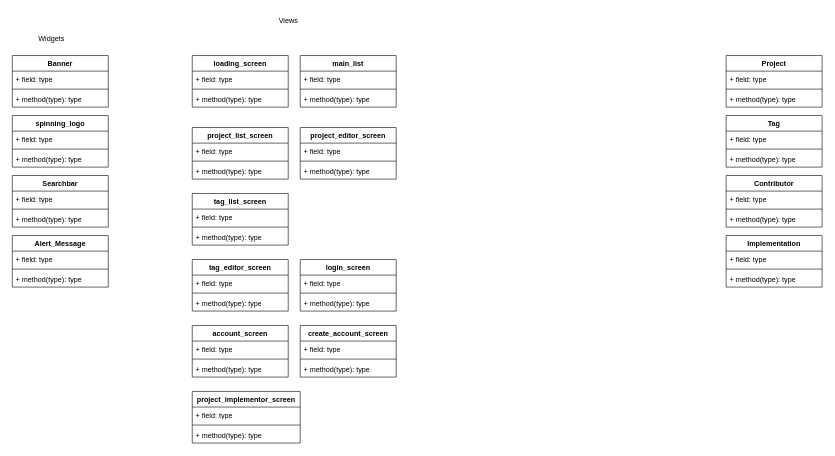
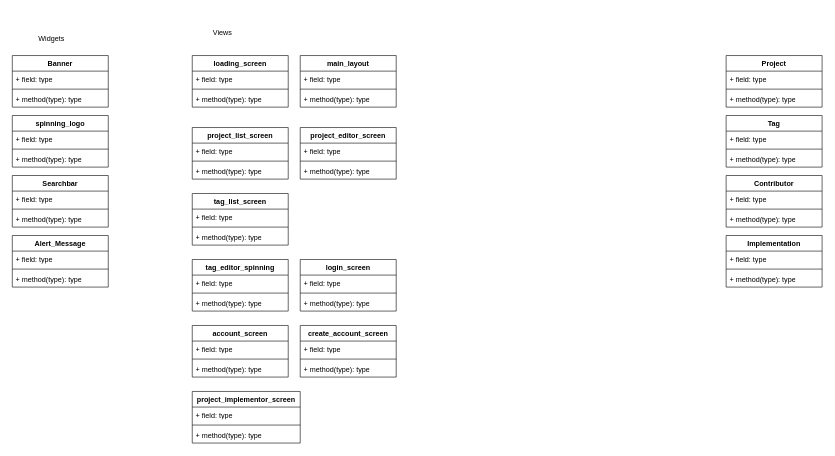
node "Views": moved (288, 21) -> (222, 33)
node "main_list": label "main_list" -> "main_layout"
node "tag_editor_screen": label "tag_editor_screen" -> "tag_editor_spinning"
